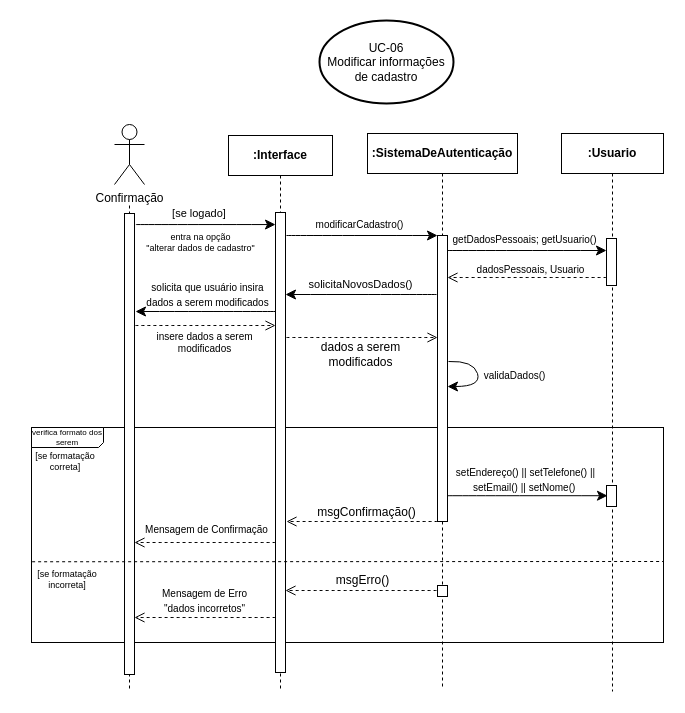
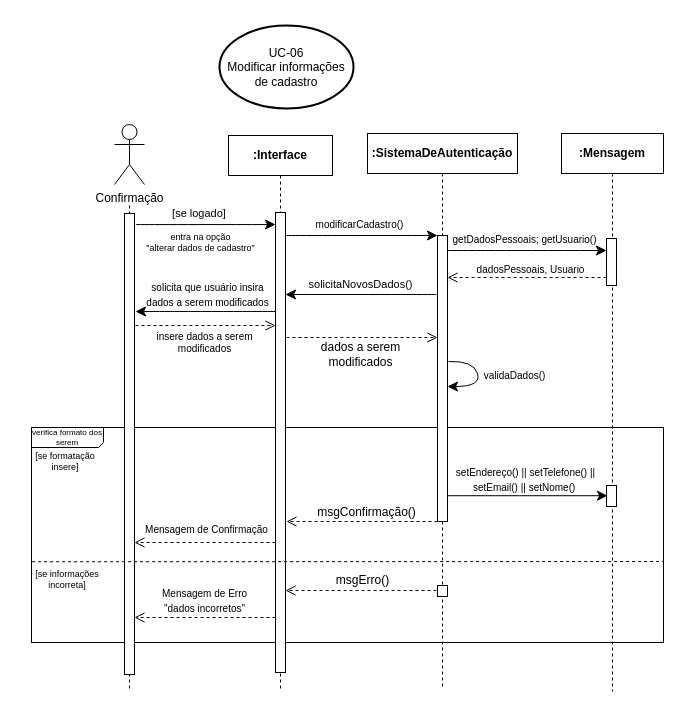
node "UC-06 Modificar informações de cadastro": moved (387, 62) -> (287, 67)
node ":Usuario": label ":Usuario" -> ":Mensagem"
node "[se formatação correta]": label "[se formatação correta]" -> "[se formatação insere]"
node "[se formatação incorreta]": label "[se formatação incorreta]" -> "[se informações incorreta]"
